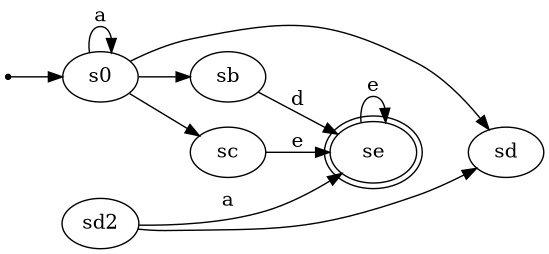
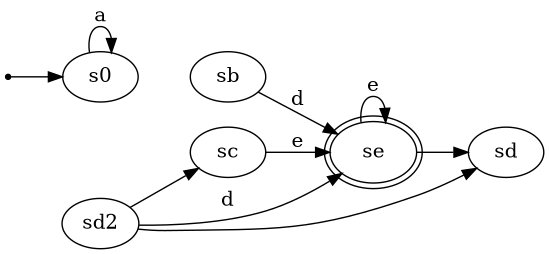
edge "s0" -> "sd": now "se" -> "sd"
edge "s0" -> "sb": removed
edge "s0" -> "sc": now "sd2" -> "sc"
edge "sd2" -> "se": label "a" -> "d"
